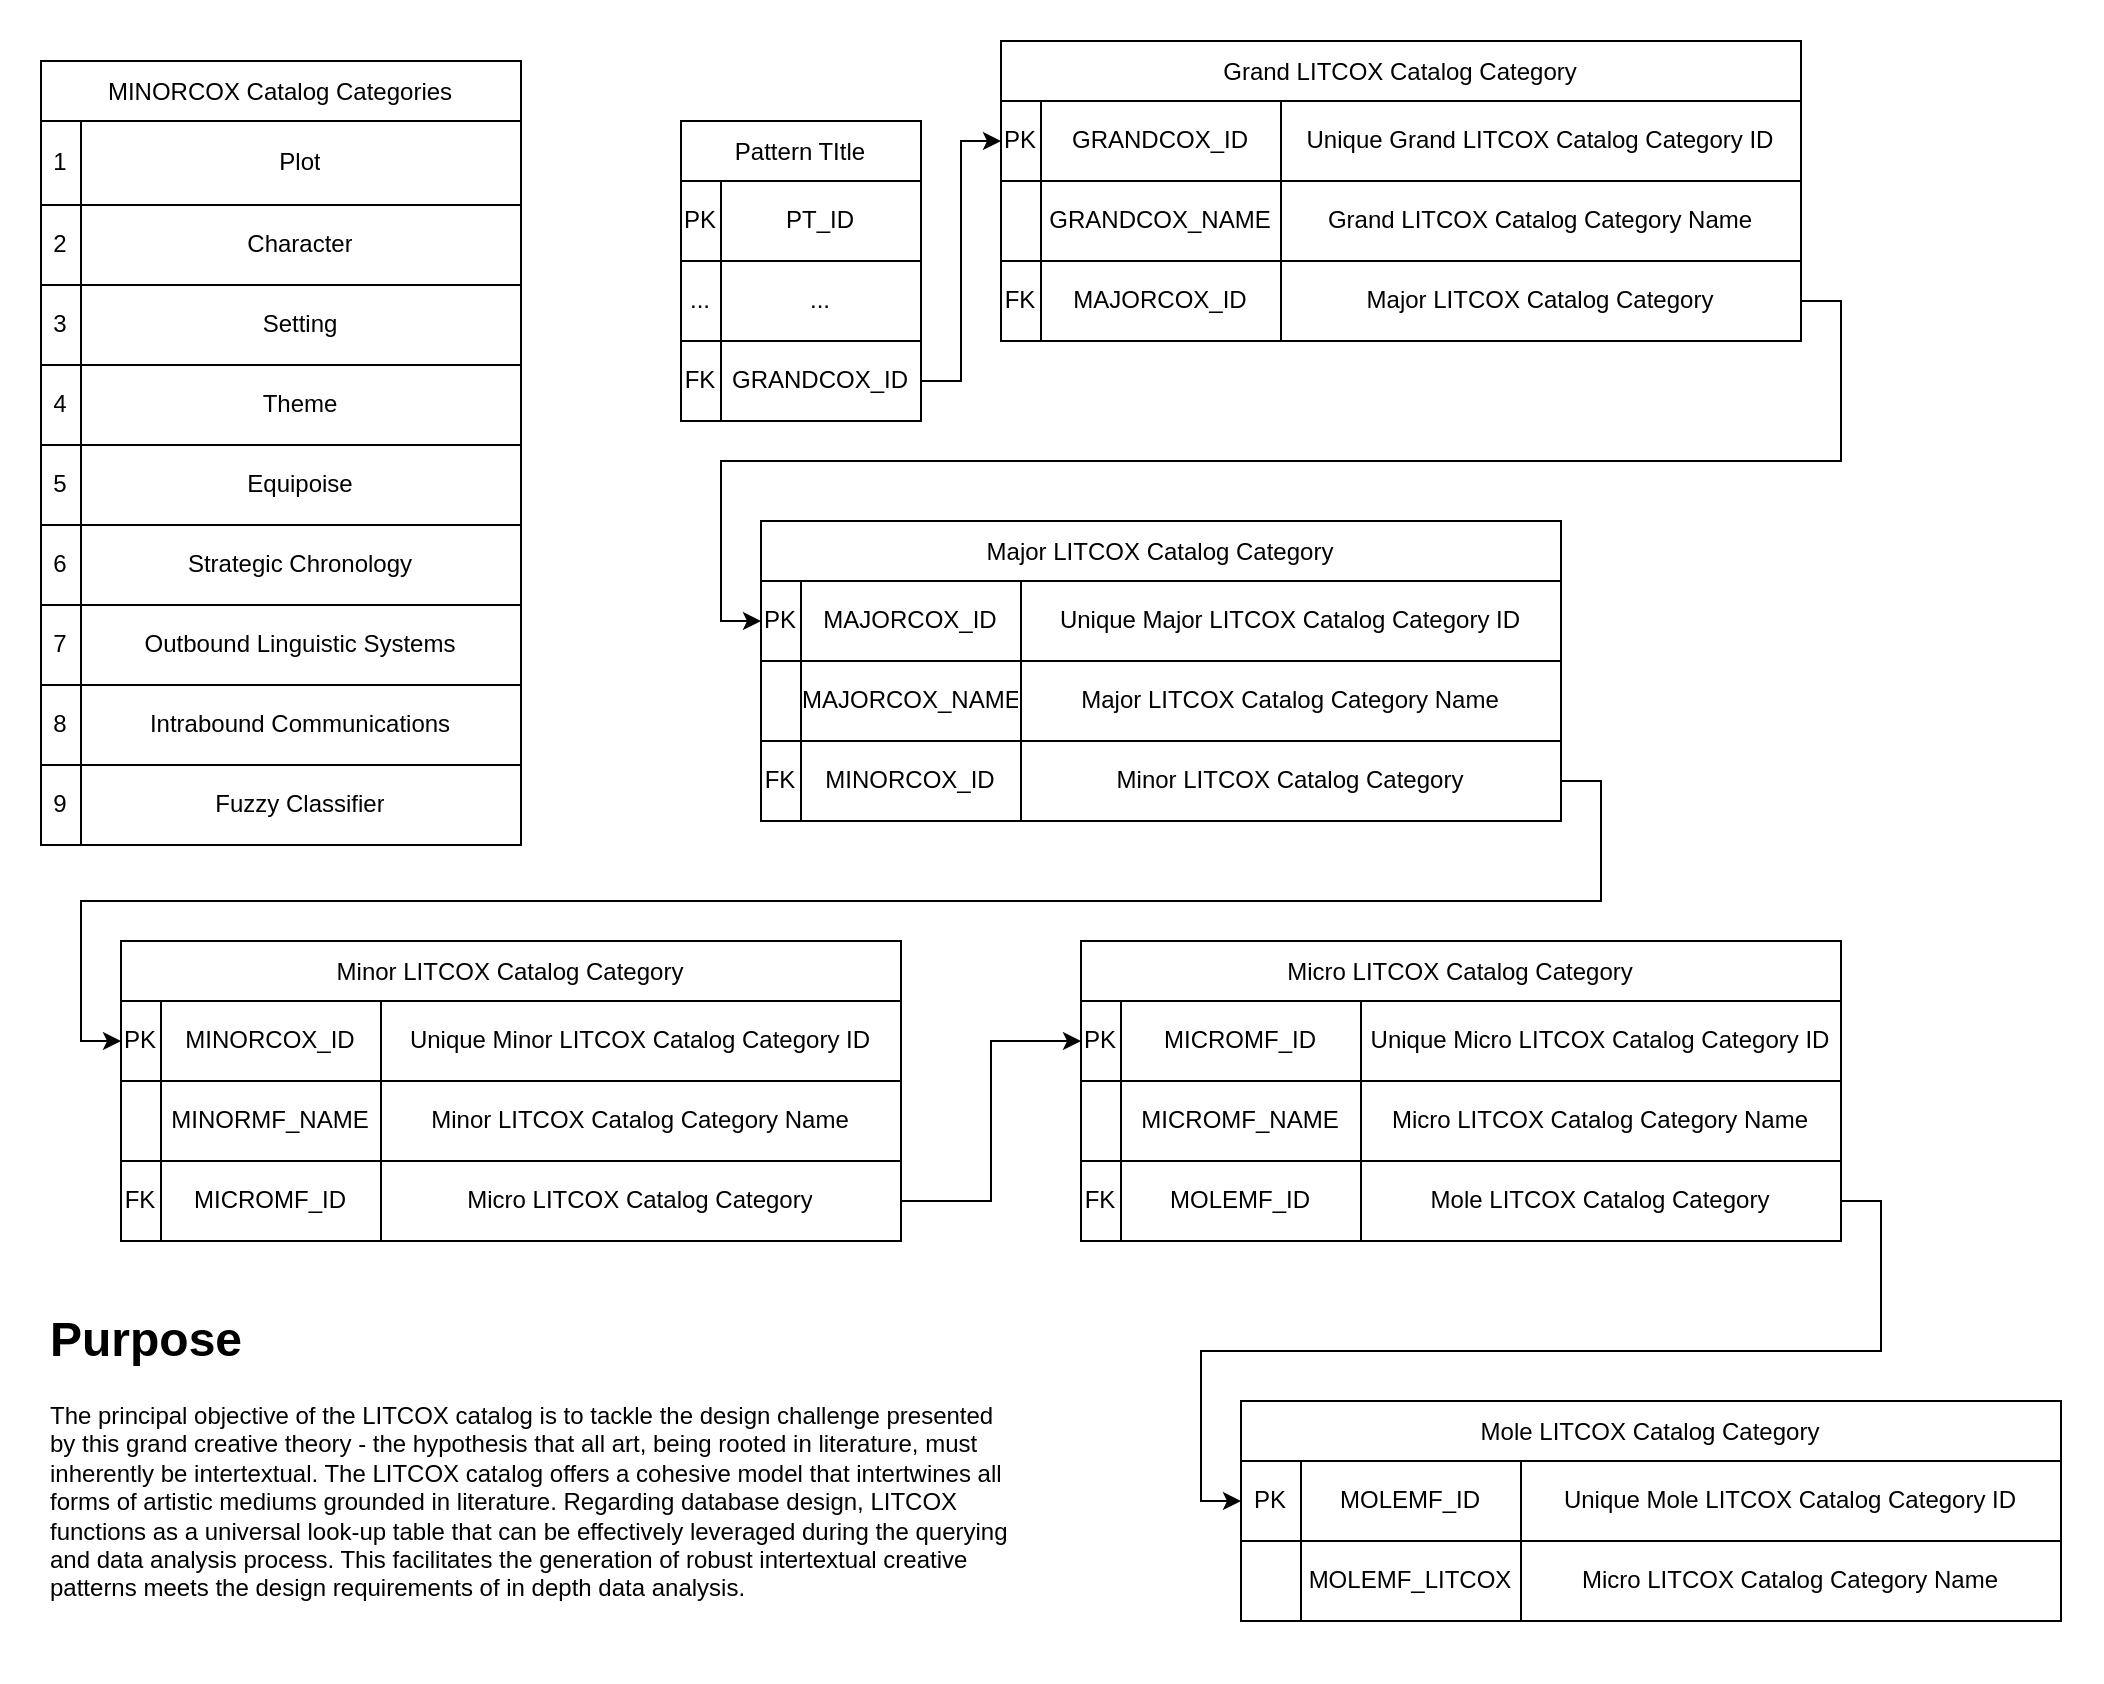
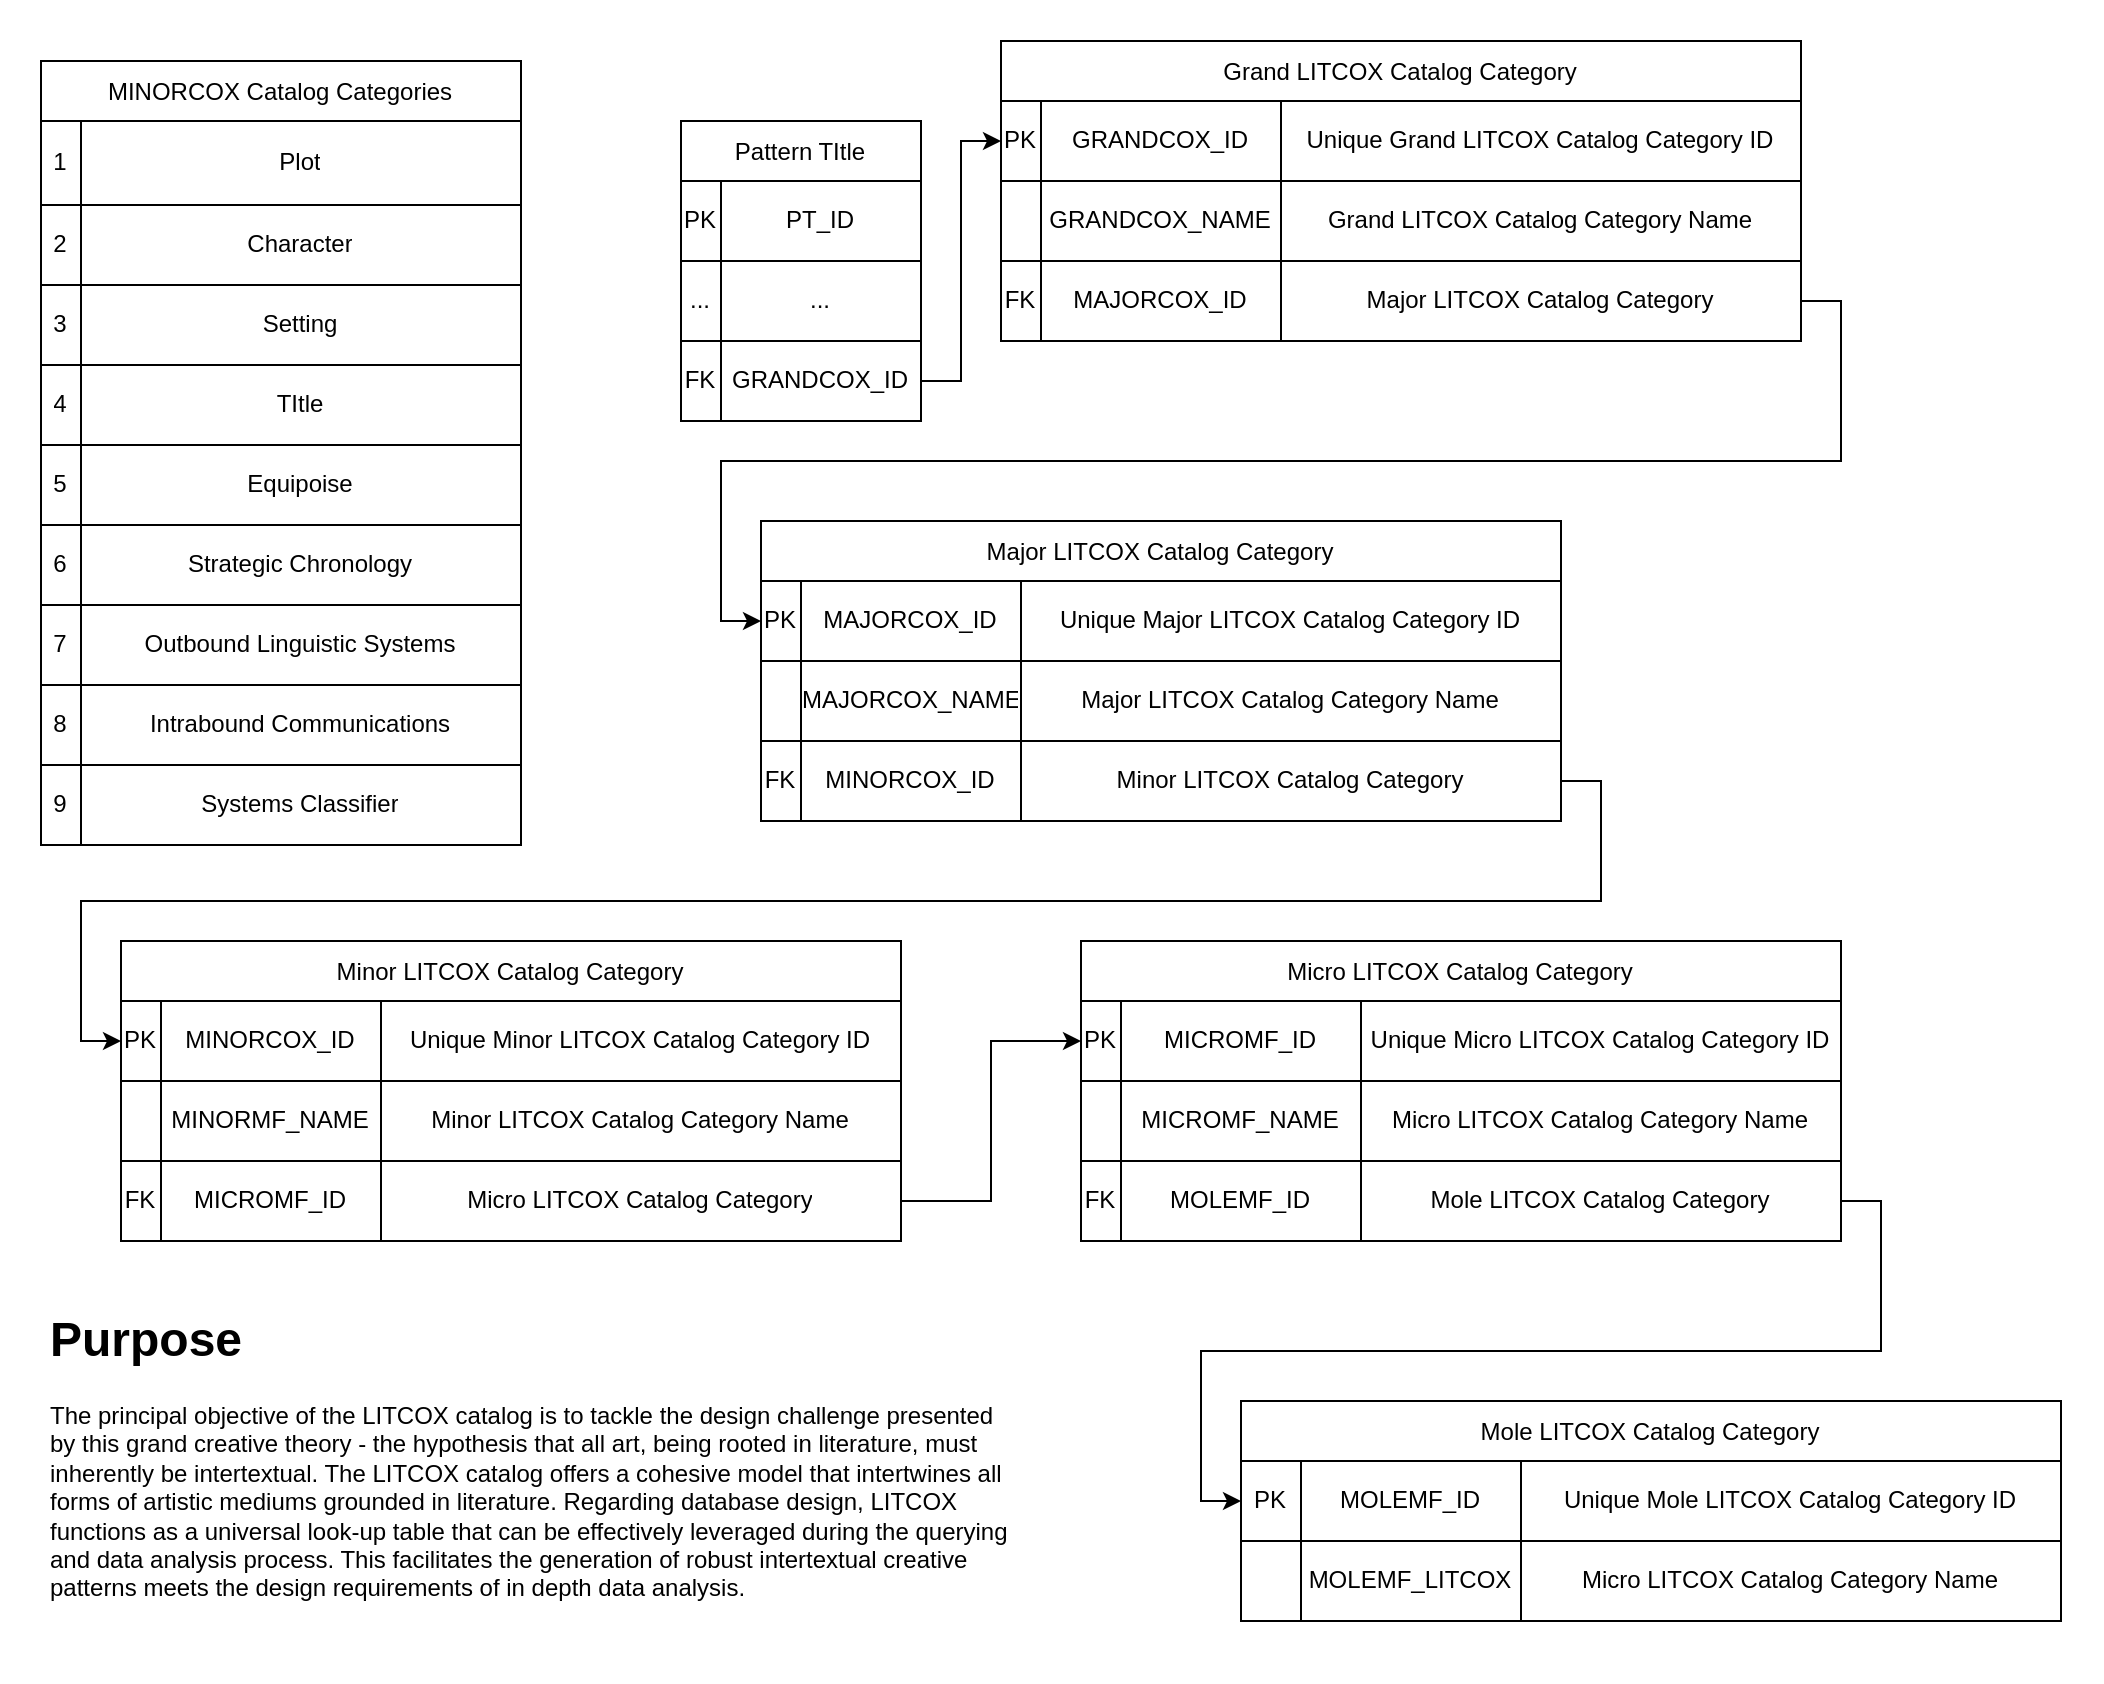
node "Theme": label "Theme" -> "TItle"
node "Fuzzy Classifier": label "Fuzzy Classifier" -> "Systems Classifier"
